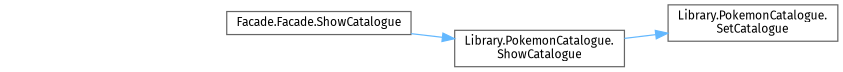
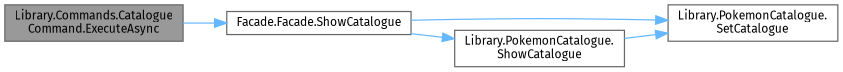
edge "Facade.Facade.ShowCatalogue" -> "Library.PokemonCatalogue. SetCatalogue": added
node "Library.Commands.Catalogue Command.ExecuteAsync": added
